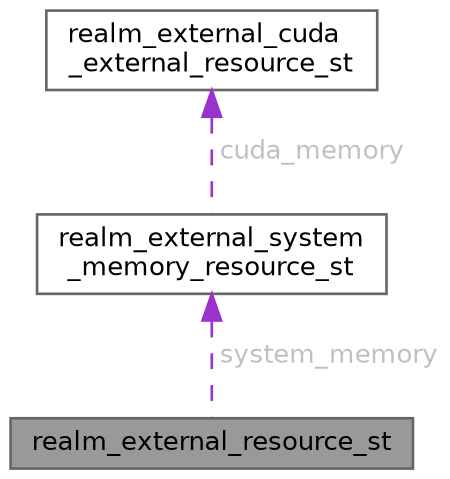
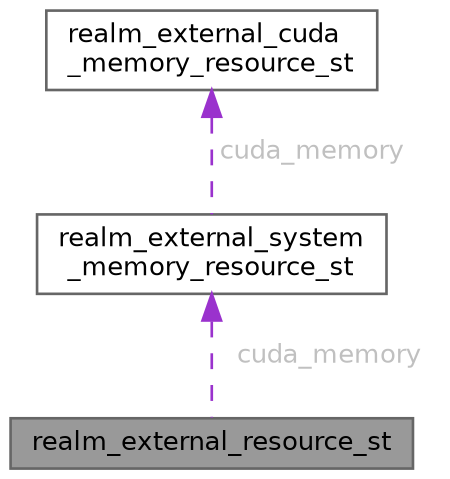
node "realm_external_cuda _external_resource_st": label "realm_external_cuda _external_resource_st" -> "realm_external_cuda _memory_resource_st"
edge "realm_external_resource_st" -> "realm_external_system _memory_resource_st": label " system_memory" -> " cuda_memory"
